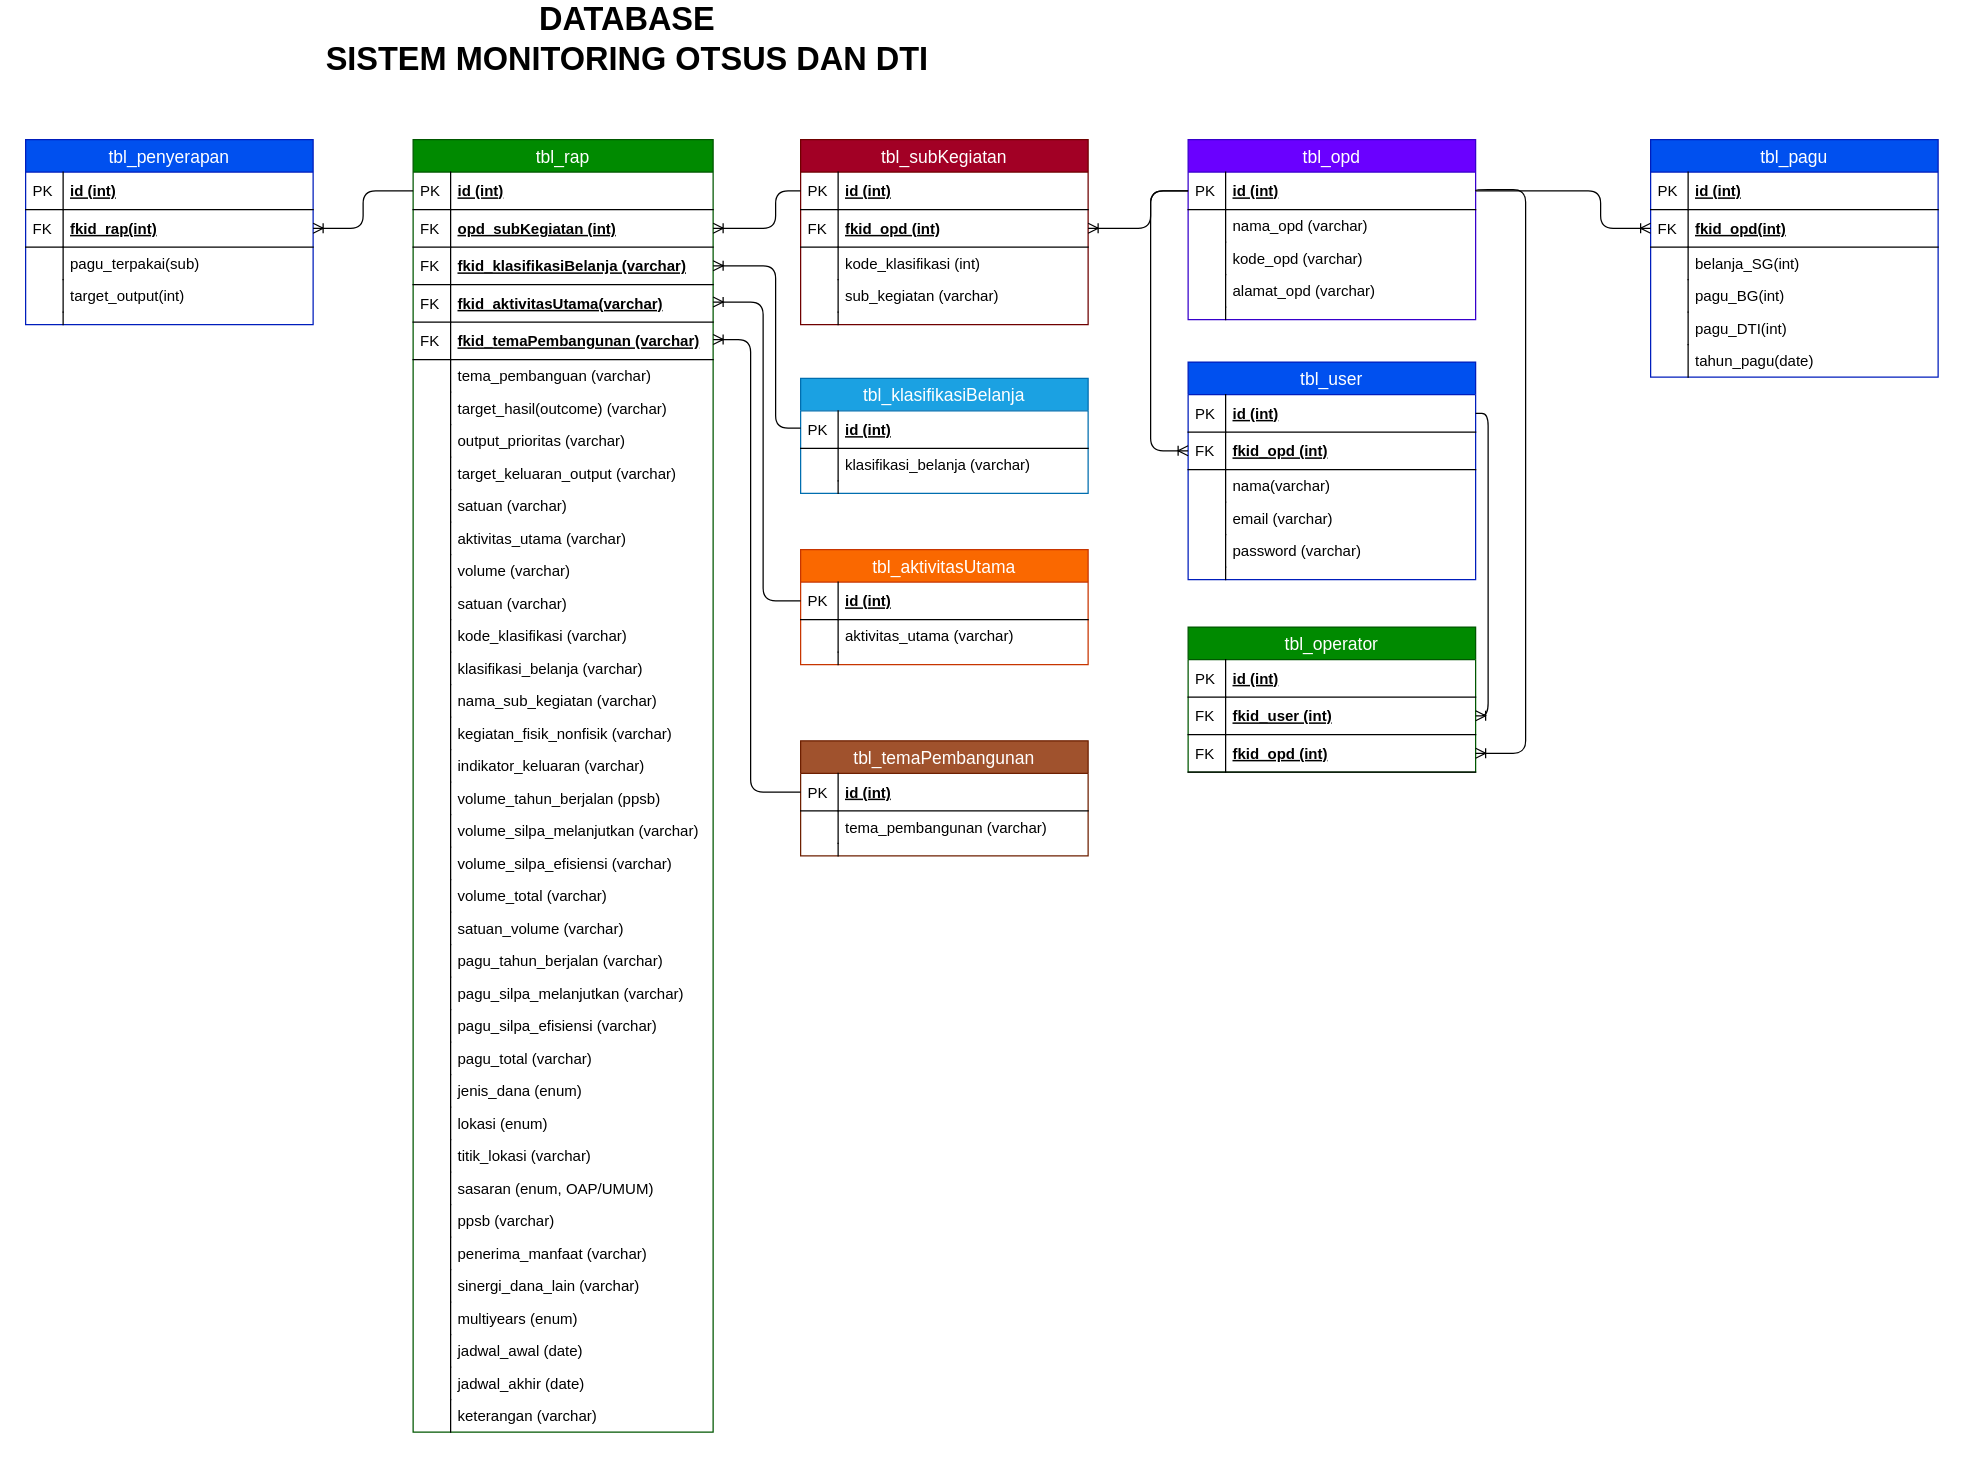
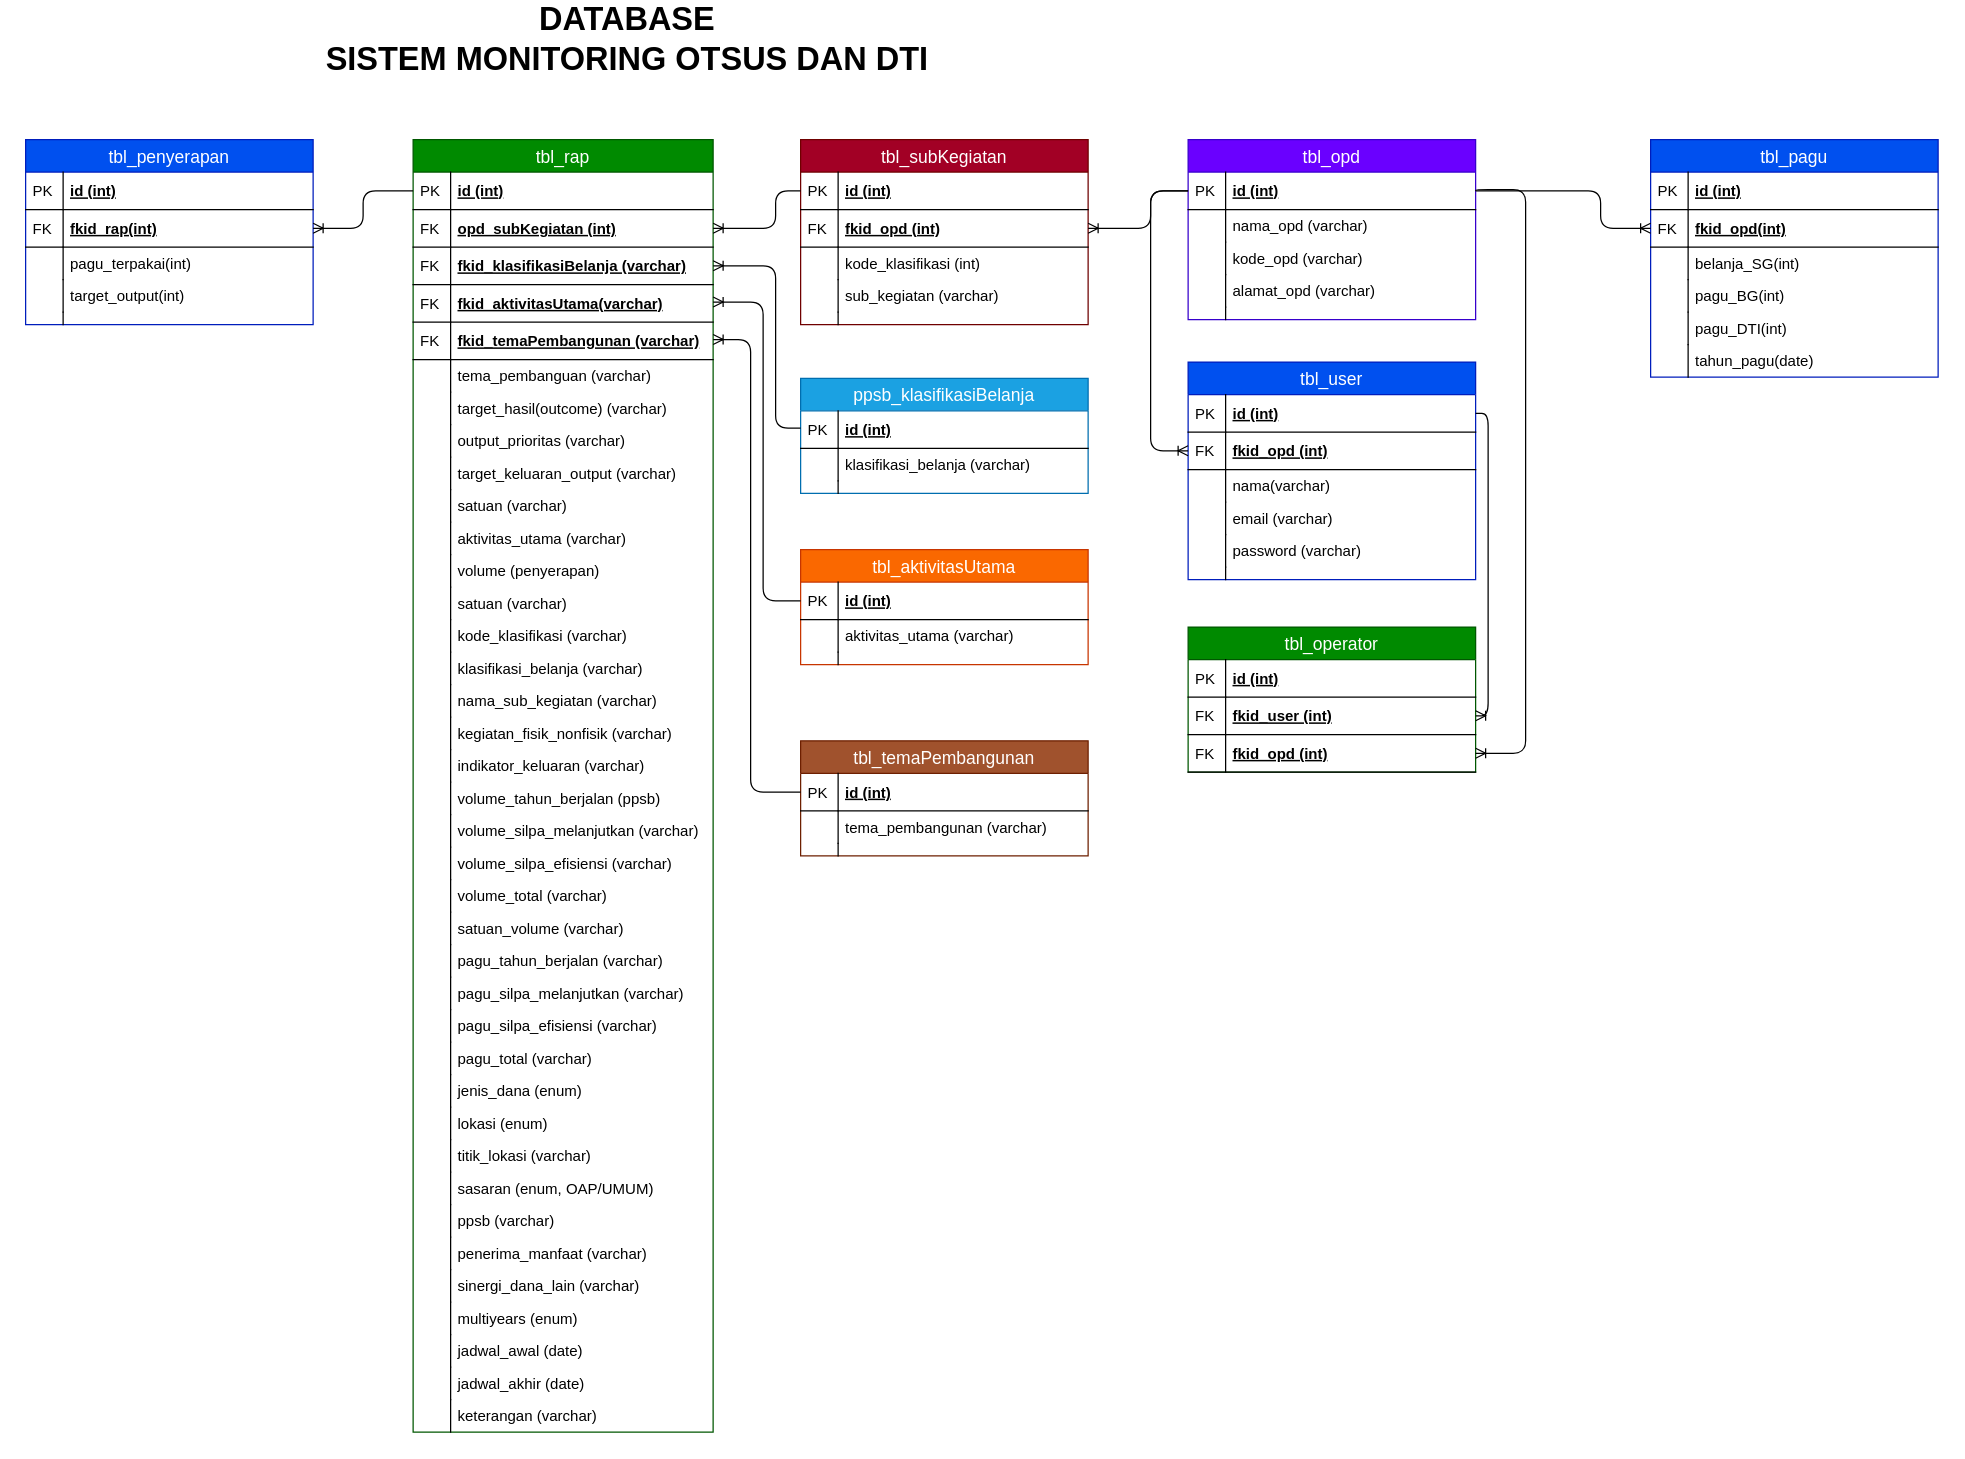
node "pagu_terpakai(sub)": label "pagu_terpakai(sub)" -> "pagu_terpakai(int)"
node "tbl_klasifikasiBelanja": label "tbl_klasifikasiBelanja" -> "ppsb_klasifikasiBelanja"
node "volume (varchar)": label "volume (varchar)" -> "volume (penyerapan)"
